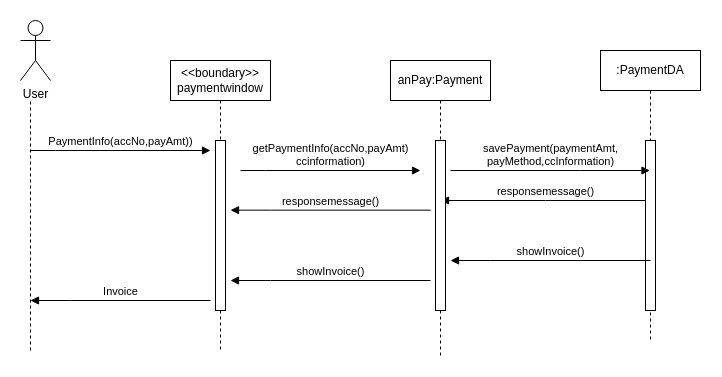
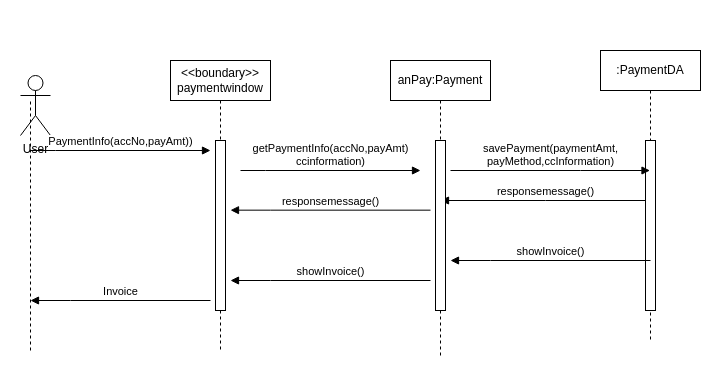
node "User": moved (36, 51) -> (36, 106)
